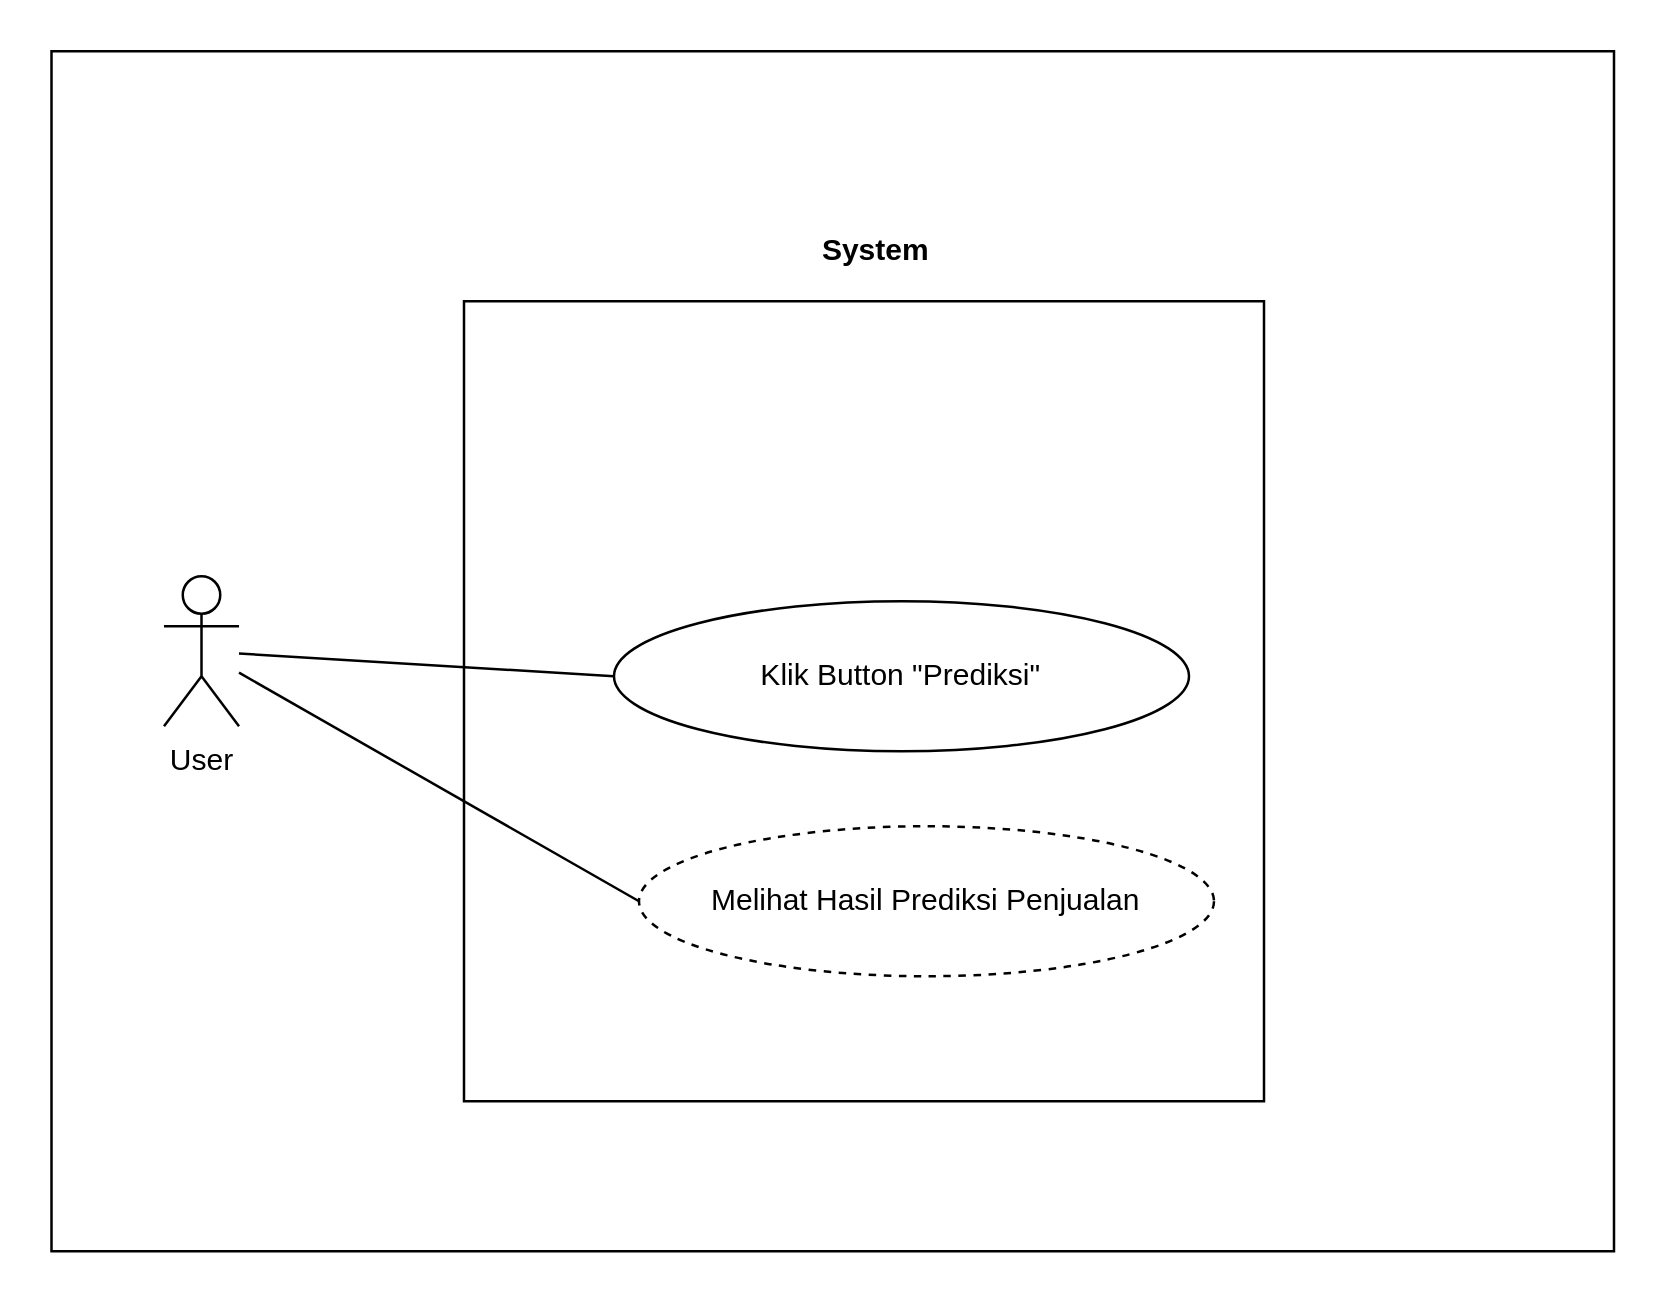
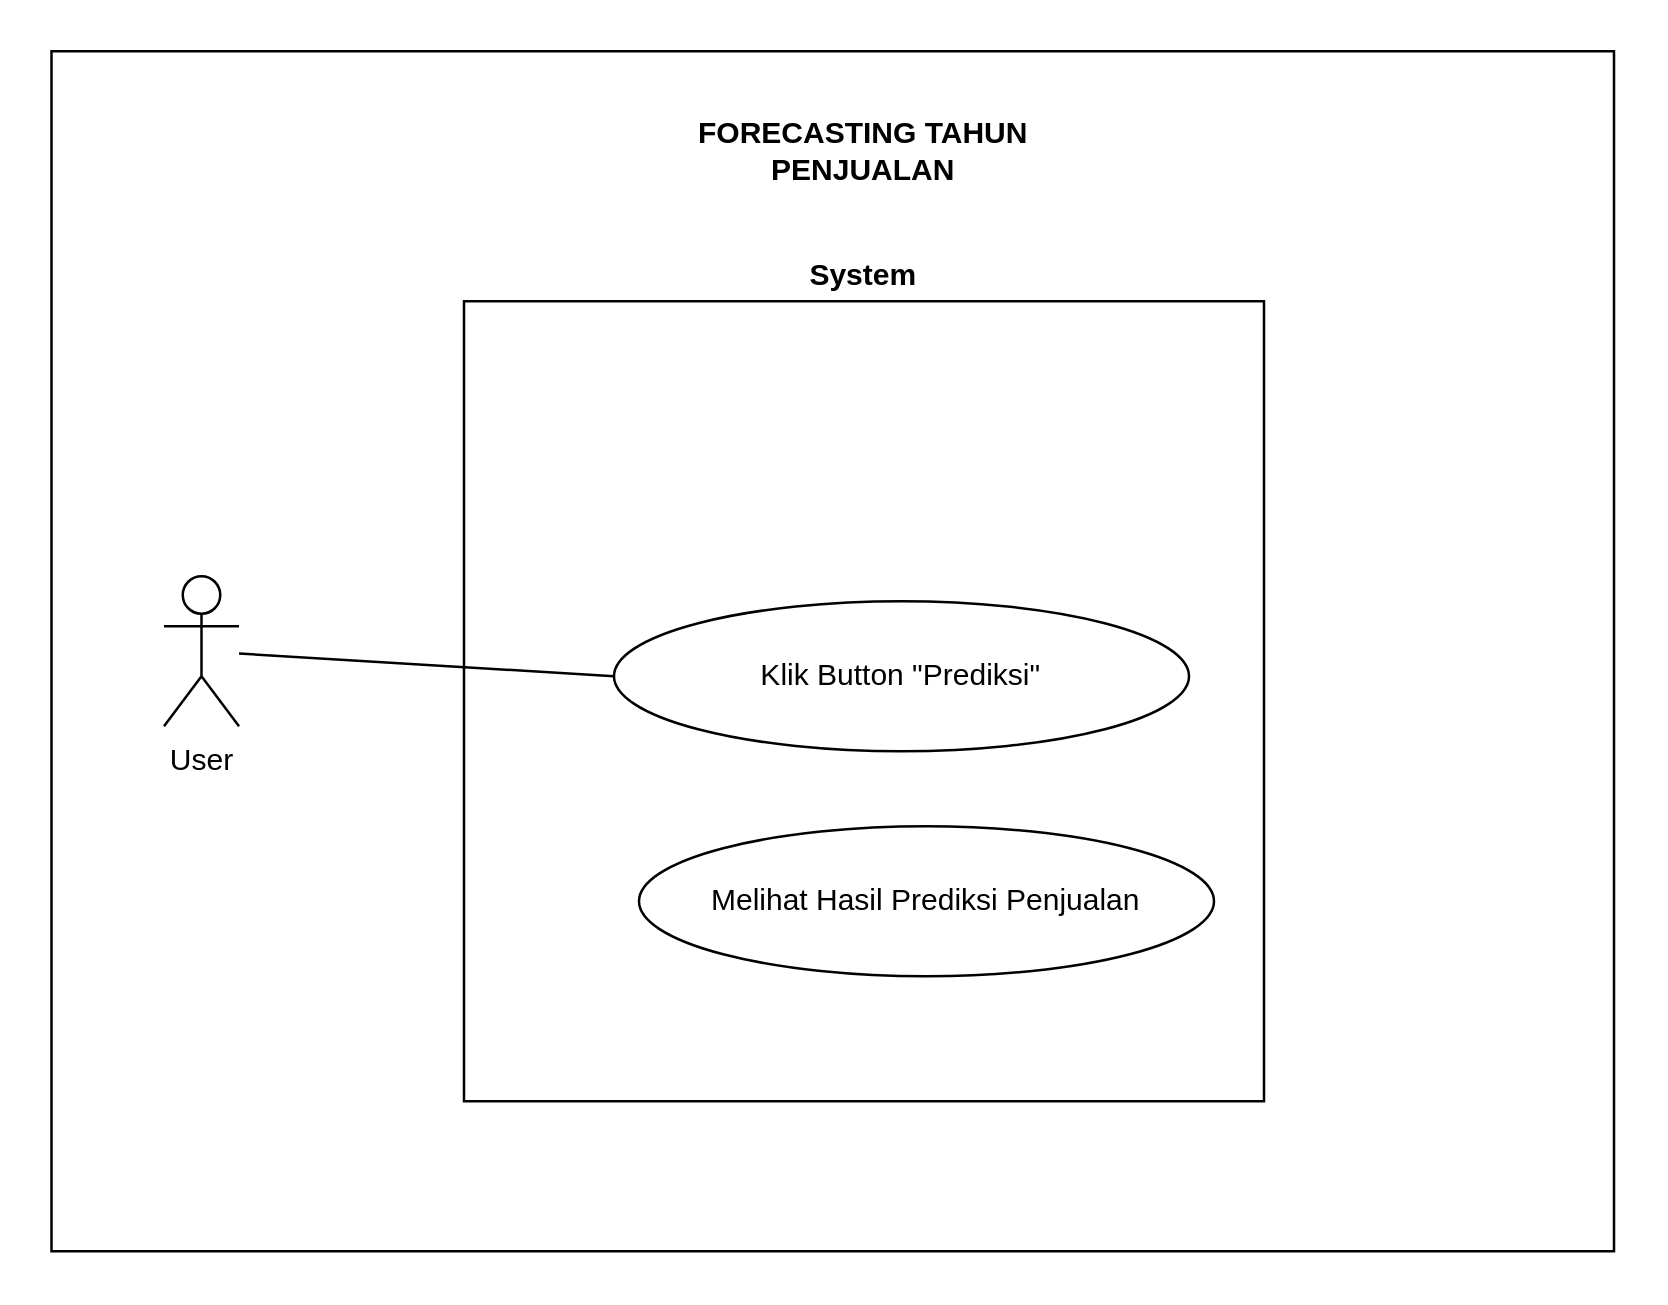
node "FORECASTING TAHUN PENJUALAN": added
node "System": moved (876, 251) -> (864, 276)
edge "User" -- "Melihat Hasil Prediksi Penjualan": removed
node "Melihat Hasil Prediksi Penjualan": style dashed -> solid
